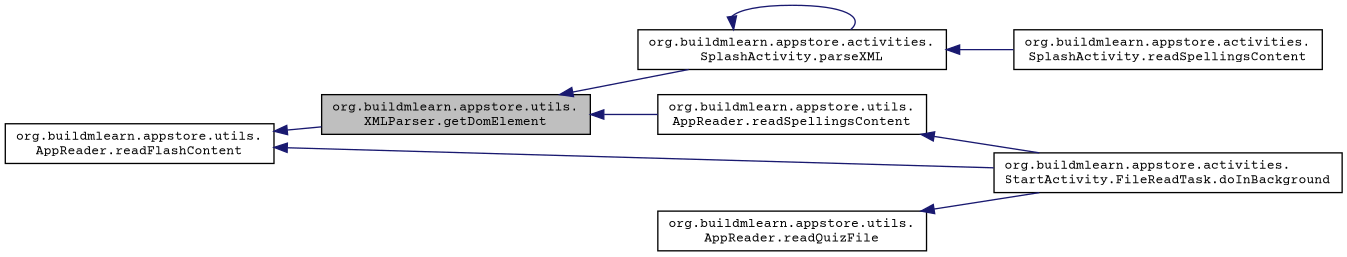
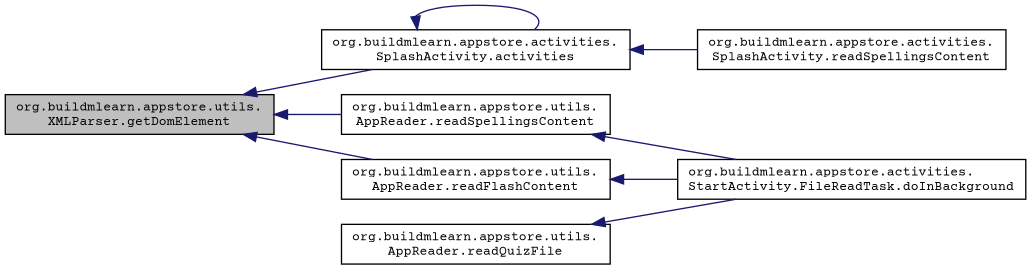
node "org.buildmlearn.appstore.activities. SplashActivity.parseXML": label "org.buildmlearn.appstore.activities. SplashActivity.parseXML" -> "org.buildmlearn.appstore.activities. SplashActivity.activities"
edge "org.buildmlearn.appstore.utils. XMLParser.getDomElement" -> "org.buildmlearn.appstore.utils. AppReader.readFlashContent": reversed
